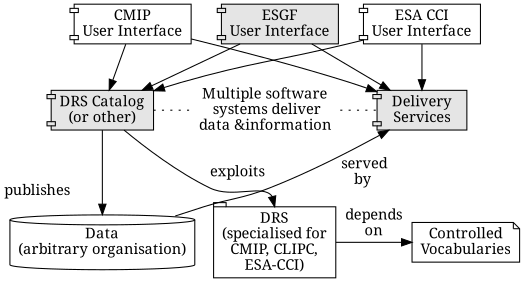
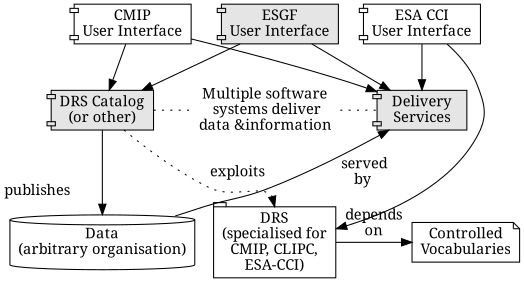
edge "ESA CCI User Interface" -> "DRS Catalog (or other)": now "ESA CCI User Interface" -> "DRS (specialised for CMIP, CLIPC, ESA-CCI)"
edge "DRS Catalog (or other)" -> "DRS (specialised for CMIP, CLIPC, ESA-CCI)": style solid -> dotted
